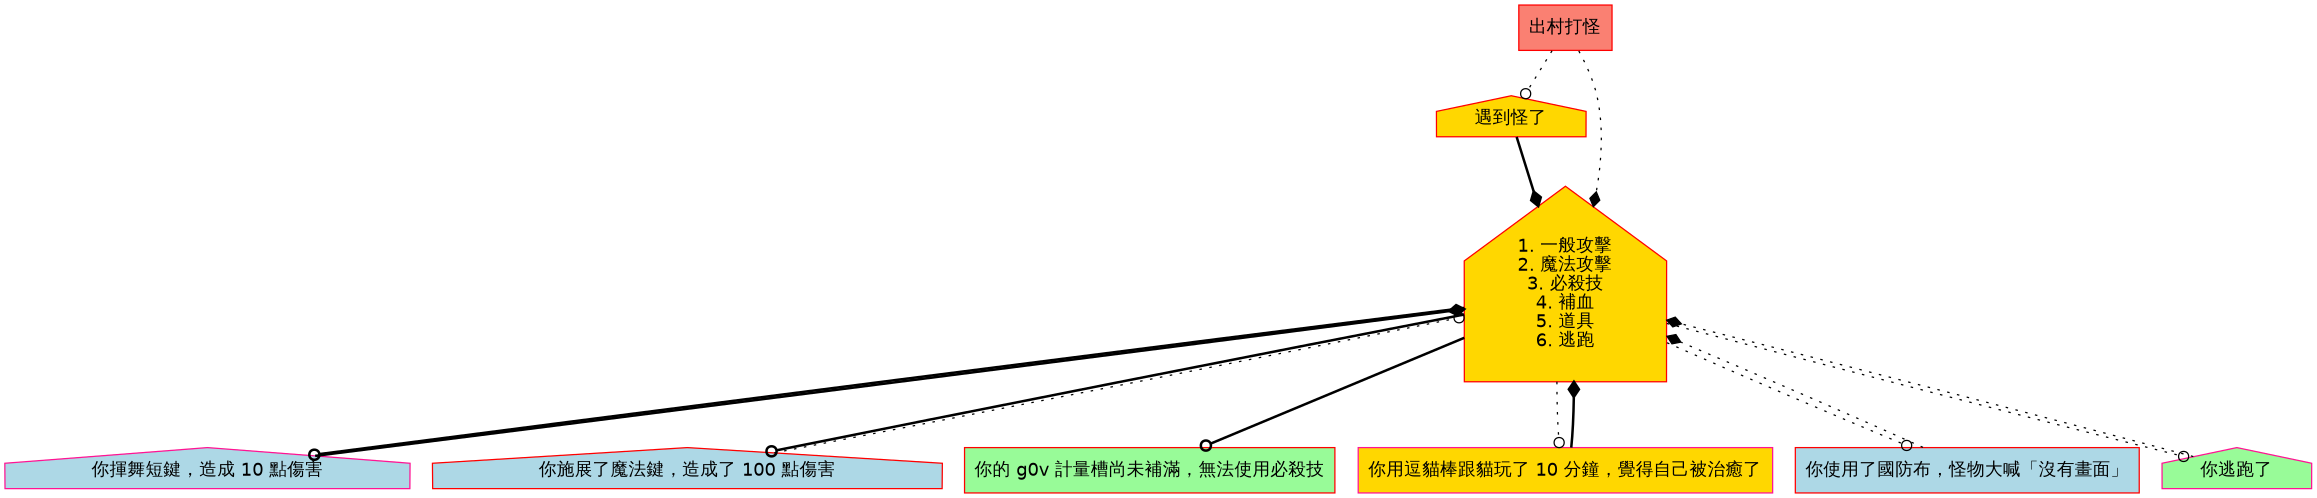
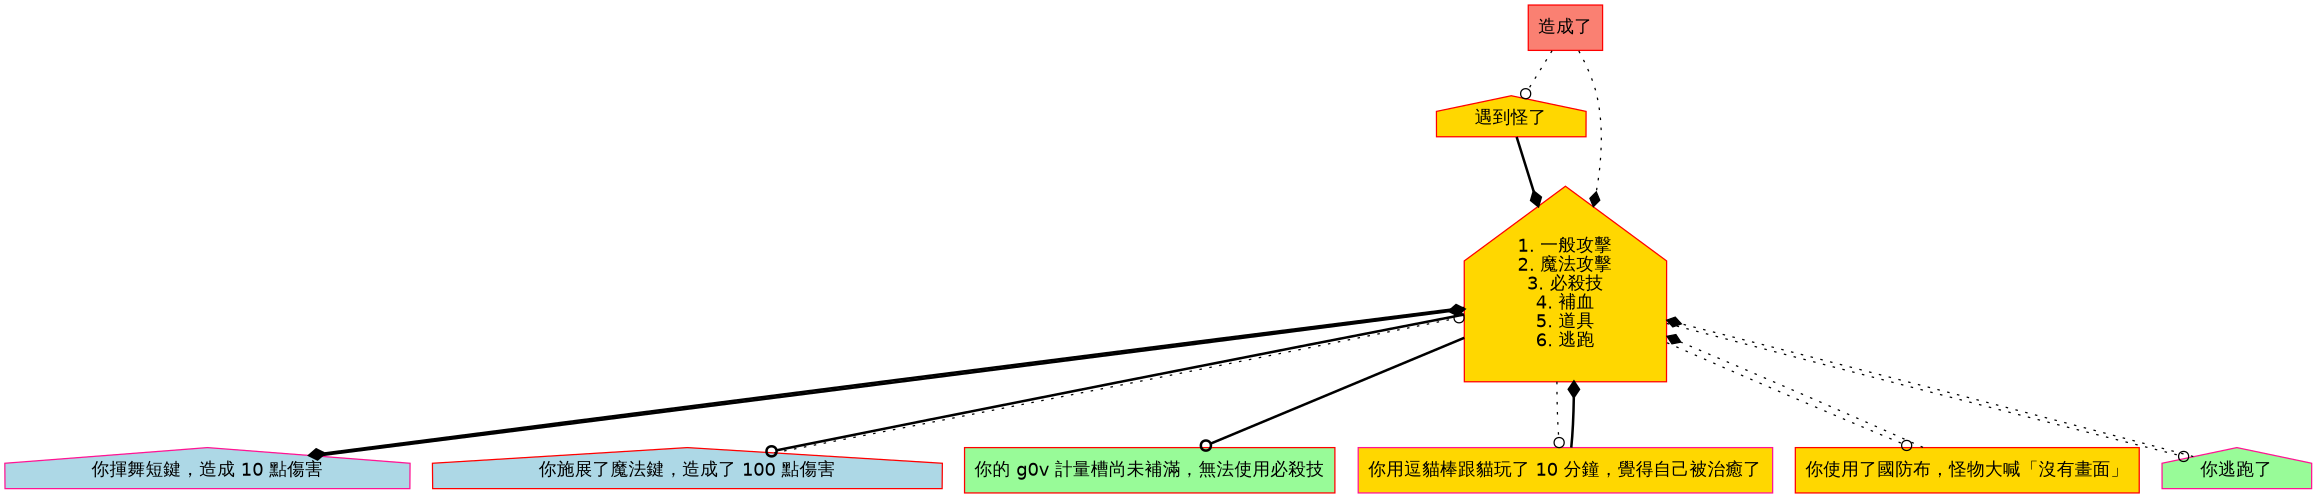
node "出村打怪": label "出村打怪" -> "造成了"
edge "1. 一般攻擊 2. 魔法攻擊 3. 必殺技 4. 補血 5. 道具 6. 逃跑" -> "你揮舞短鍵，造成 10 點傷害": arrowhead odot -> diamond
node "你使用了國防布，怪物大喊「沒有畫面」": fillcolor lightblue -> gold
